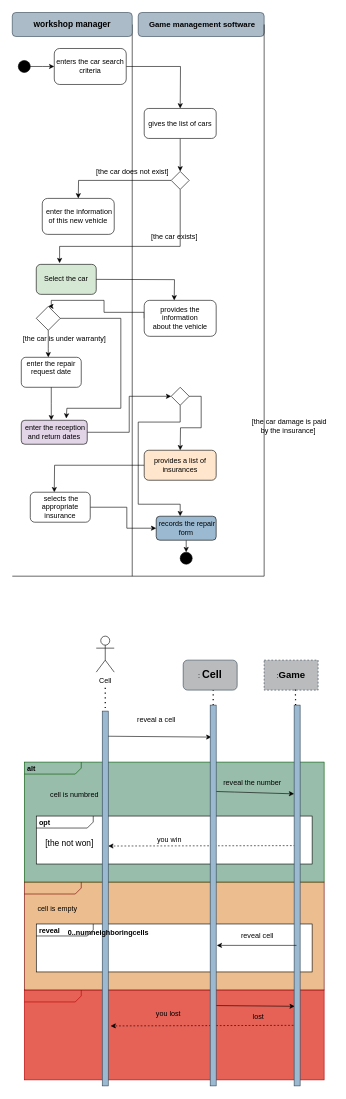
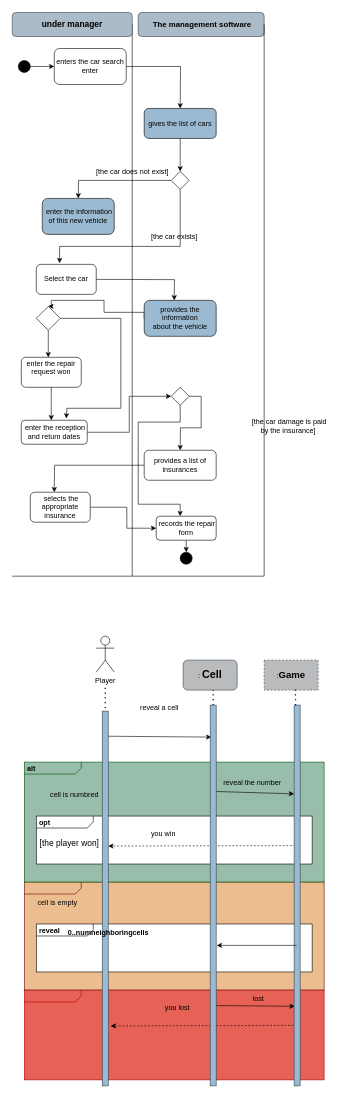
node "workshop manager": label "workshop manager" -> "under manager"
node "Game management software": label "Game management software" -> "The management software"
node "enters the car search criteria": label "enters the car search criteria" -> "enters the car search enter"
node "gives the list of cars": fillcolor #ffffff -> #9bbad1
node "enter the information of this new vehicle": fillcolor #ffffff -> #9bbad1
node "Select the car": fillcolor #d5e8d4 -> #ffffff
node "provides the information about the vehicle": fillcolor #ffffff -> #9bbad1
node "[the car is under warranty]": removed
node "enter the repair request date": label "enter the repair request date" -> "enter the repair request won"
node "enter the reception and return dates": fillcolor #e1d5e7 -> #ffffff
node "provides a list of insurances": fillcolor #ffe6cc -> #ffffff
node "records the repair form": fillcolor #9bbad1 -> #ffffff
node "Cell": label "Cell" -> "Player"
node "reveal a cell": moved (156, 720) -> (159, 708)
node "you win": moved (168, 840) -> (162, 834)
node "[the not won]": label "[the not won]" -> "[the player won]"
node "cell is empty": moved (57, 909) -> (57, 903)
node "reveal cell": removed
node "you lost": moved (168, 1014) -> (177, 1008)
node "lost": moved (258, 1017) -> (258, 999)
